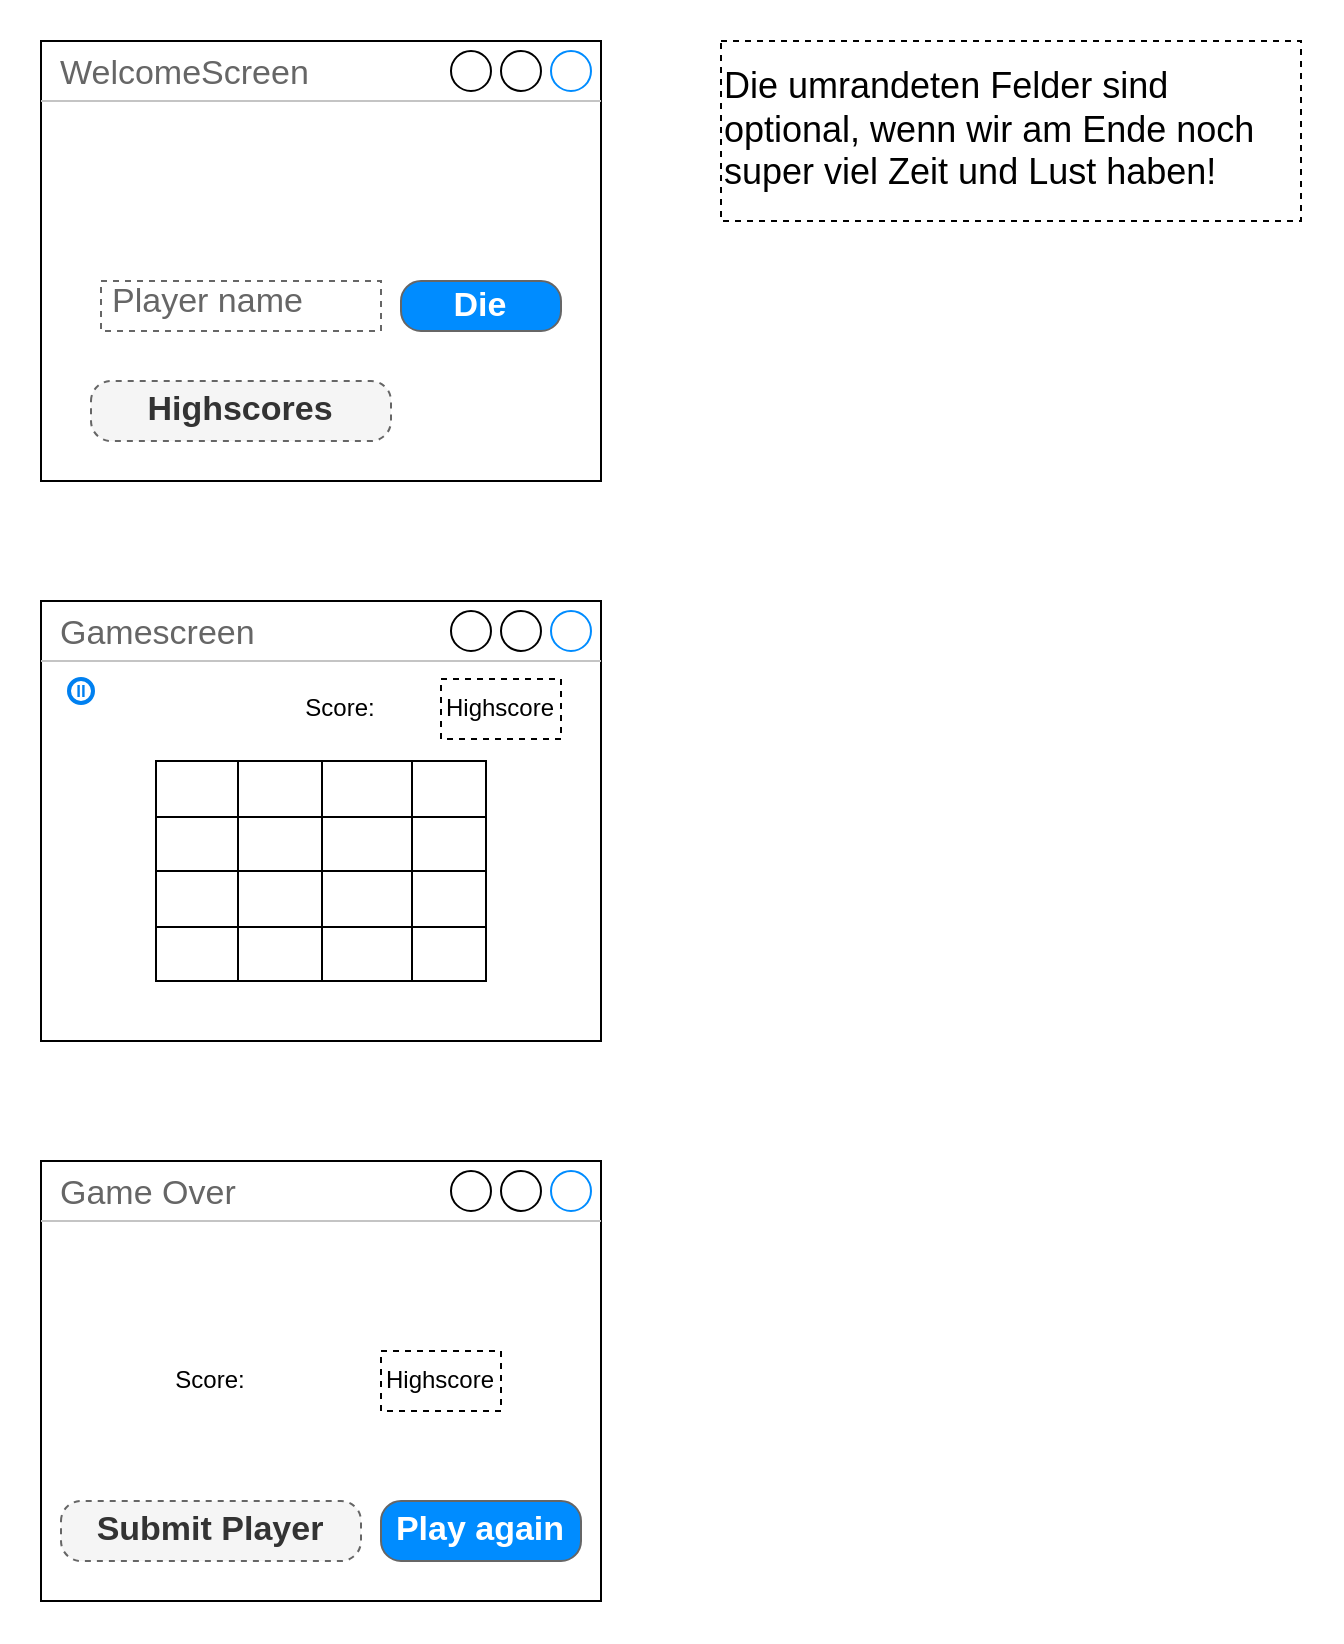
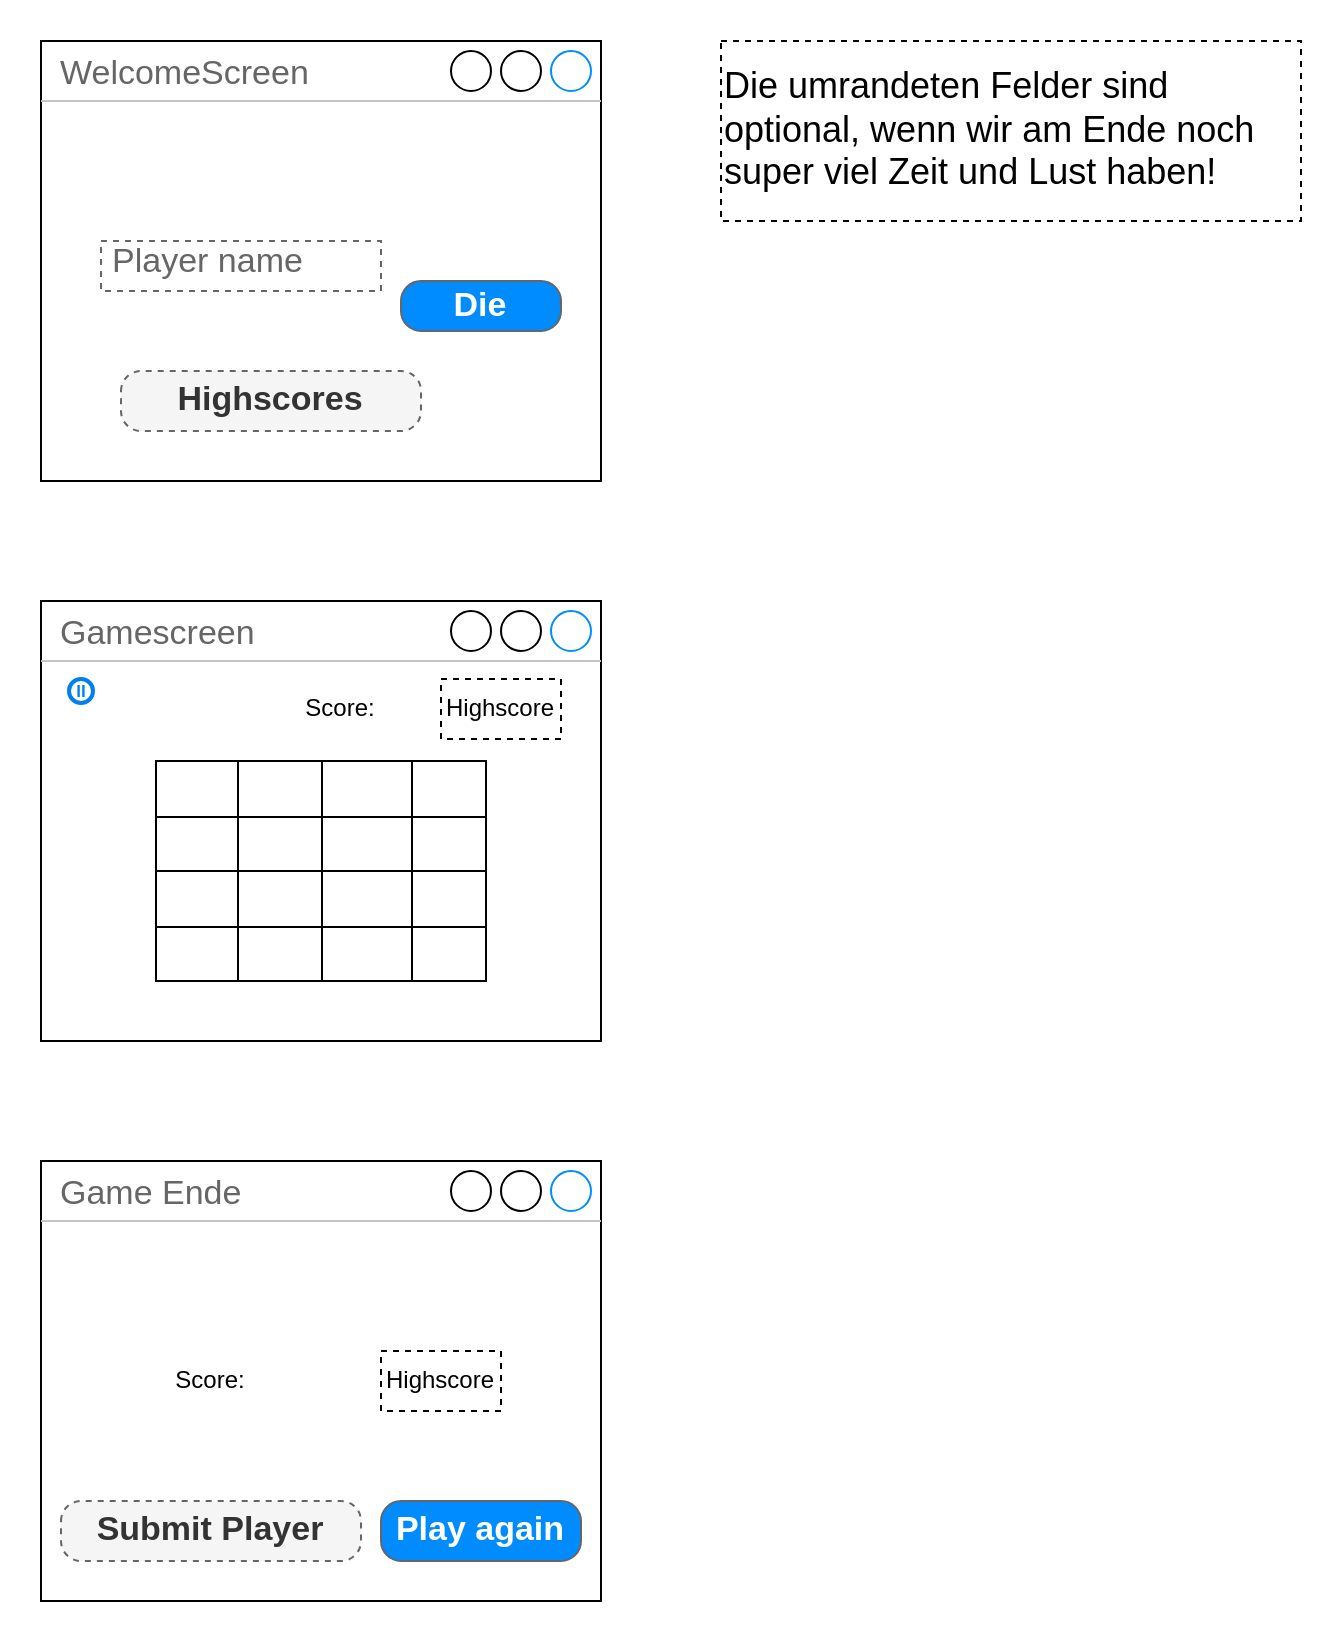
node "Player name": moved (241, 306) -> (241, 266)
node "Highscores": moved (241, 411) -> (271, 401)
node "Game Over": label "Game Over" -> "Game Ende"
